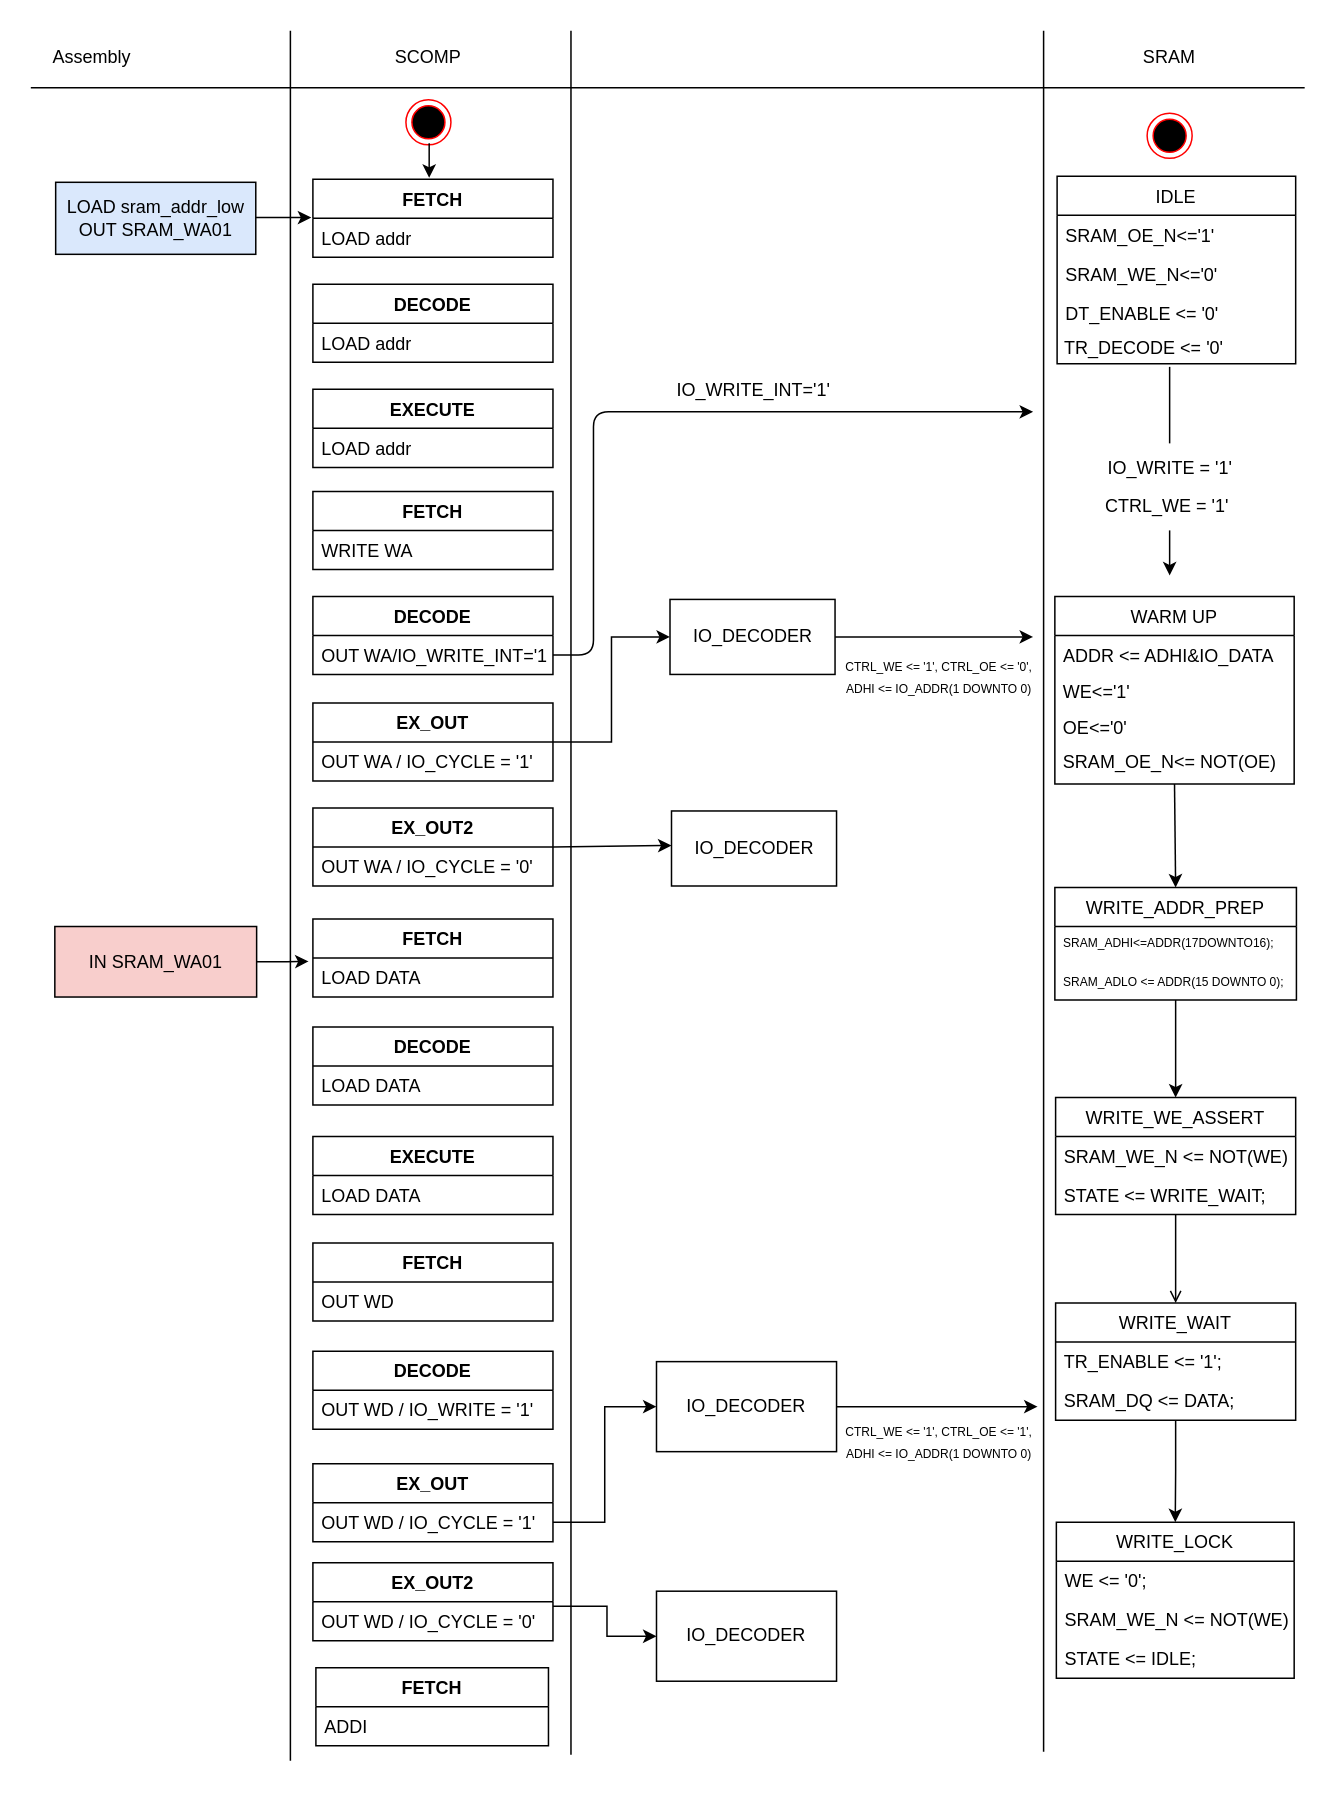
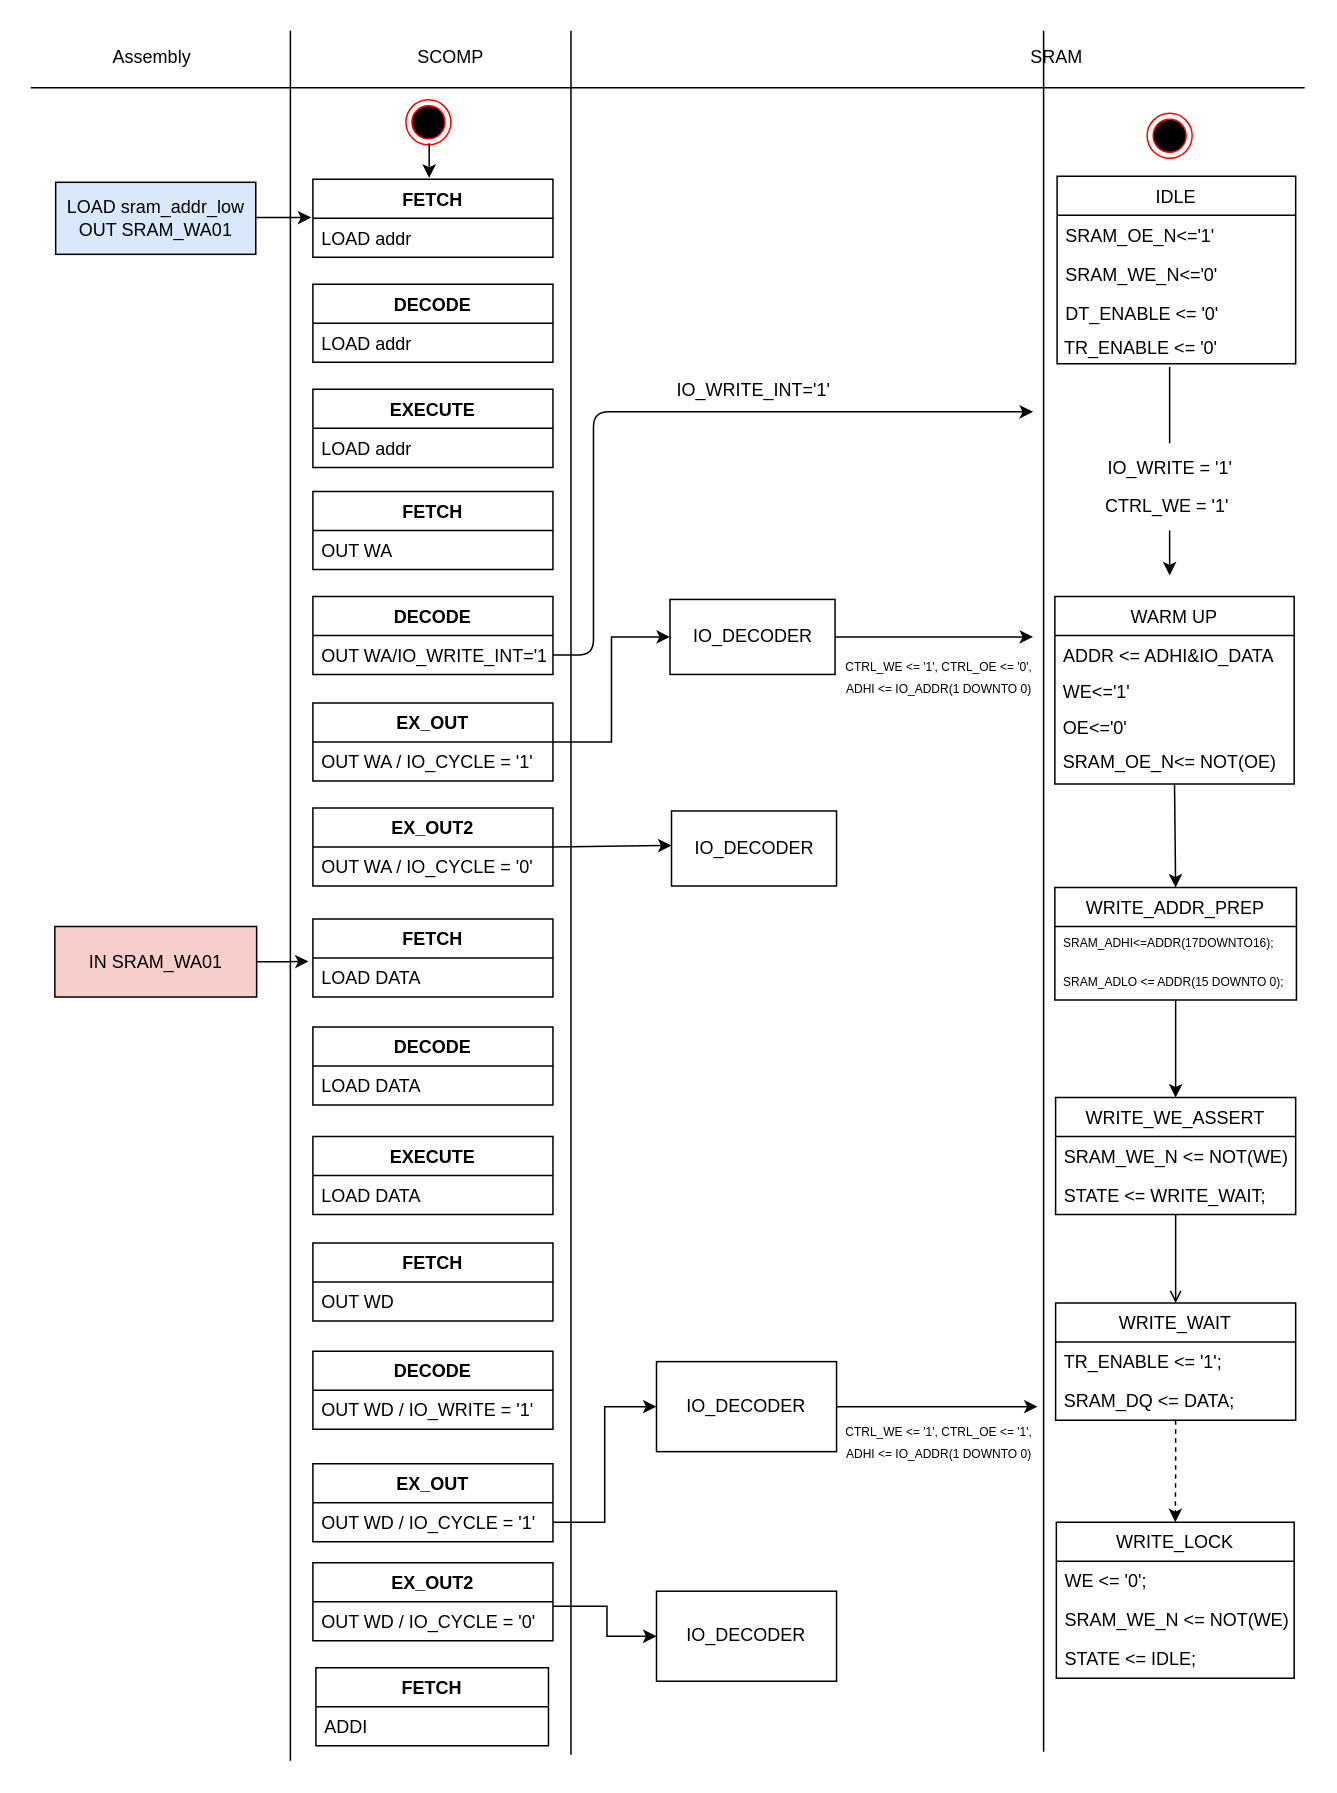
node "Assembly": moved (92, 58) -> (152, 58)
node "SCOMP": moved (428, 58) -> (451, 58)
node "SRAM": moved (1169, 58) -> (1057, 58)
node "TR_DECODE <= '0'": label "TR_DECODE <= '0'" -> "TR_ENABLE <= '0'"
node "WRITE WA": label "WRITE WA" -> "OUT WA"
edge "WRITE_WAIT" -> "WRITE_LOCK": style solid -> dashed
